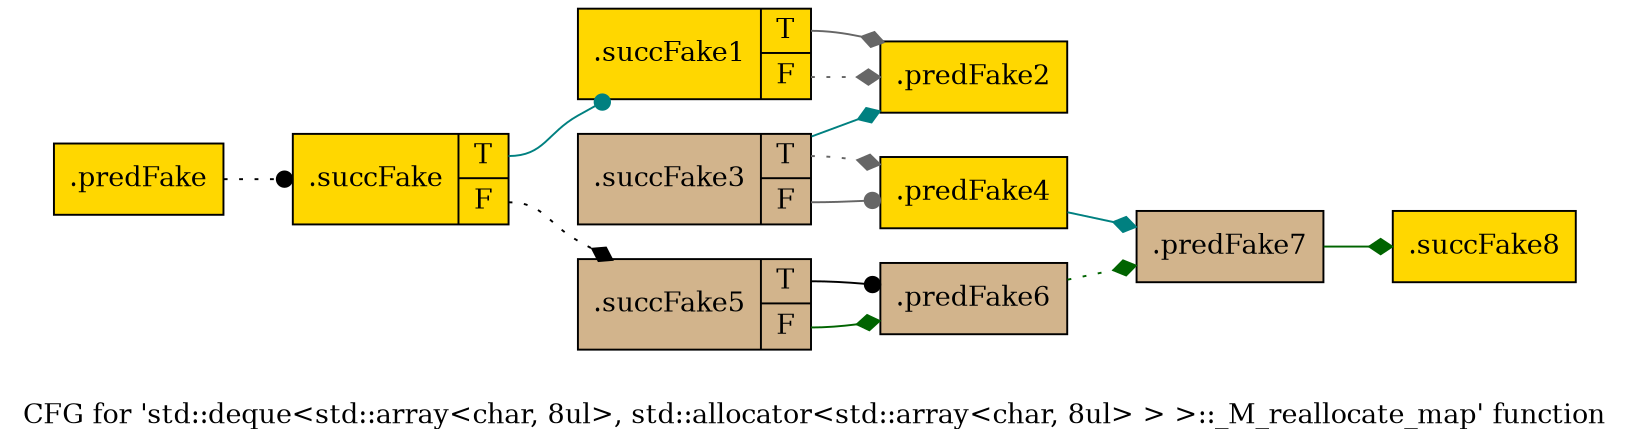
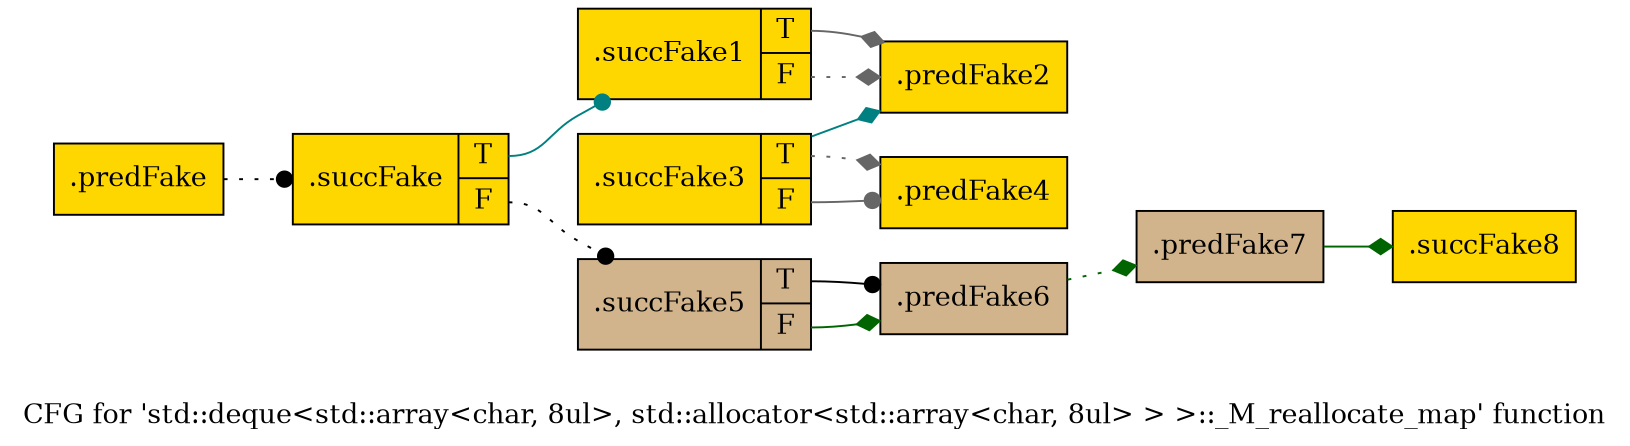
node ".succFake3": fillcolor tan -> gold
edge ".predFake4" -> ".predFake7": removed
edge ".succFake" -> ".succFake5": arrowhead diamond -> dot
